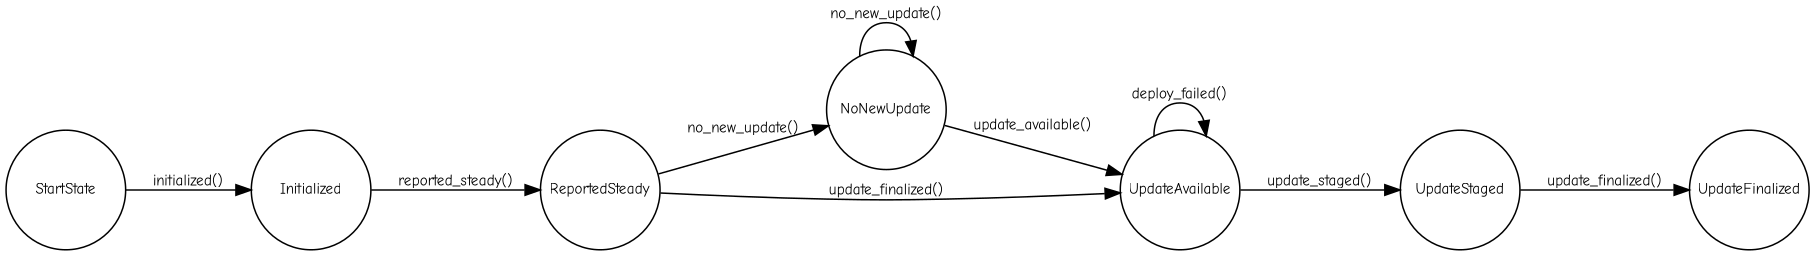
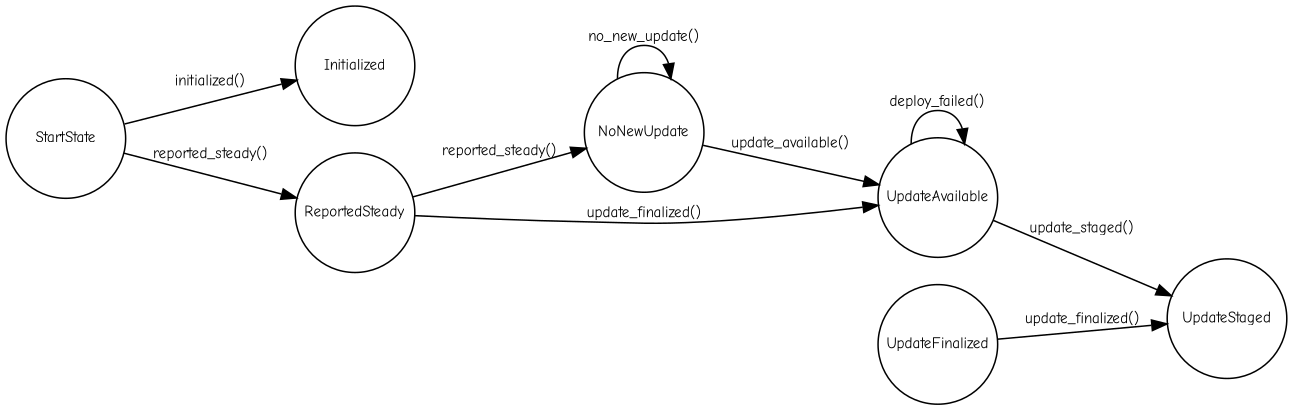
edge "ReportedSteady" -> "NoNewUpdate": label "no_new_update()" -> "reported_steady()"
edge "Initialized" -> "ReportedSteady": now "StartState" -> "ReportedSteady"
edge "UpdateStaged" -> "UpdateFinalized": reversed
